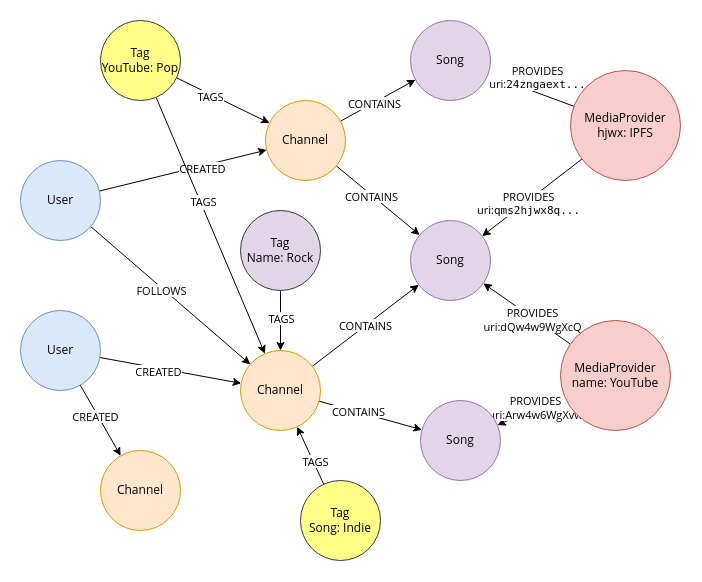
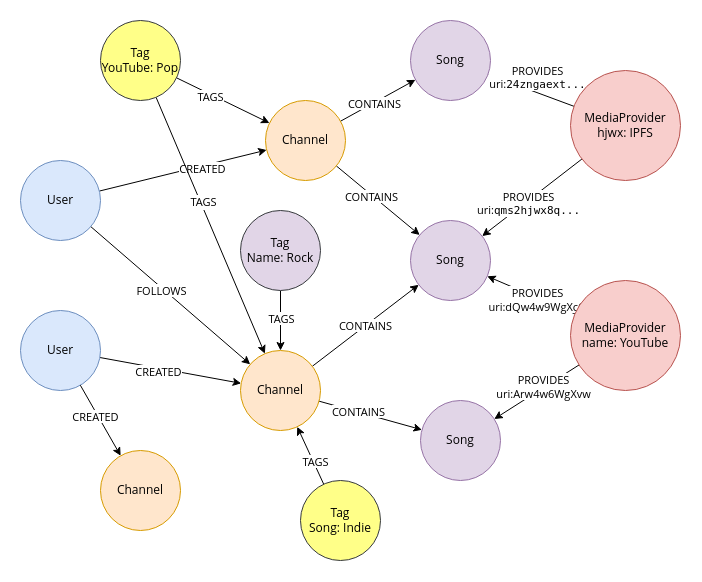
node "MediaProvider name: YouTube": moved (616, 376) -> (626, 336)
